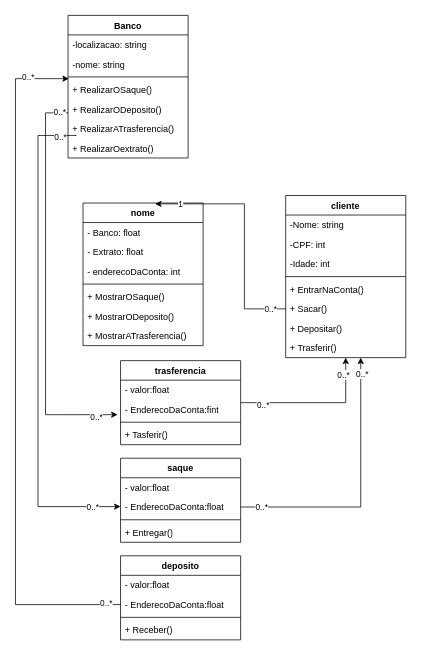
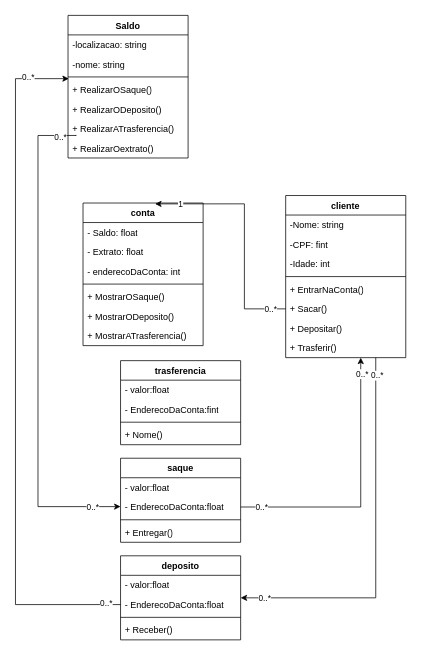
node "Banco": label "Banco" -> "Saldo"
node "nome": label "nome" -> "conta"
node "- Banco: float": label "- Banco: float" -> "- Saldo: float"
node "-CPF: int": label "-CPF: int" -> "-CPF: fint"
edge "+ RealizarODeposito()" -> "- EnderecoDaConta:fint": removed, labels "0..*", "0..*"
edge "trasferencia" -> "cliente": removed, labels "0..*", "0..*"
node "+ Tasferir()": label "+ Tasferir()" -> "+ Nome()"
edge "cliente" -> "deposito": added, labels "0..*", "0..*"
